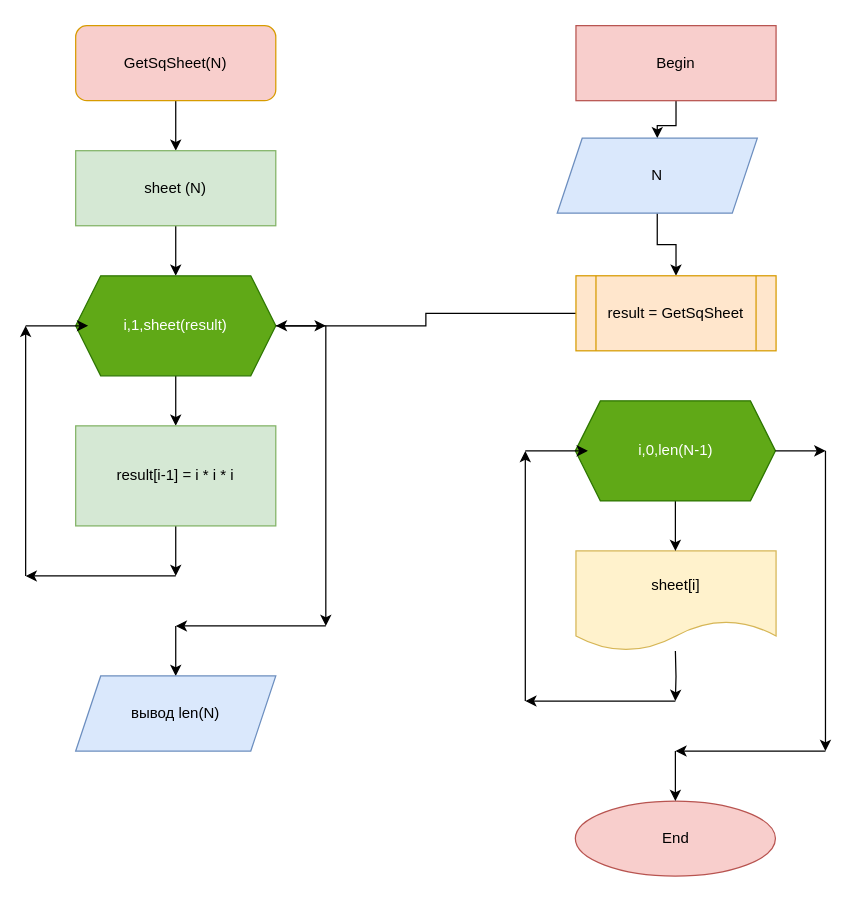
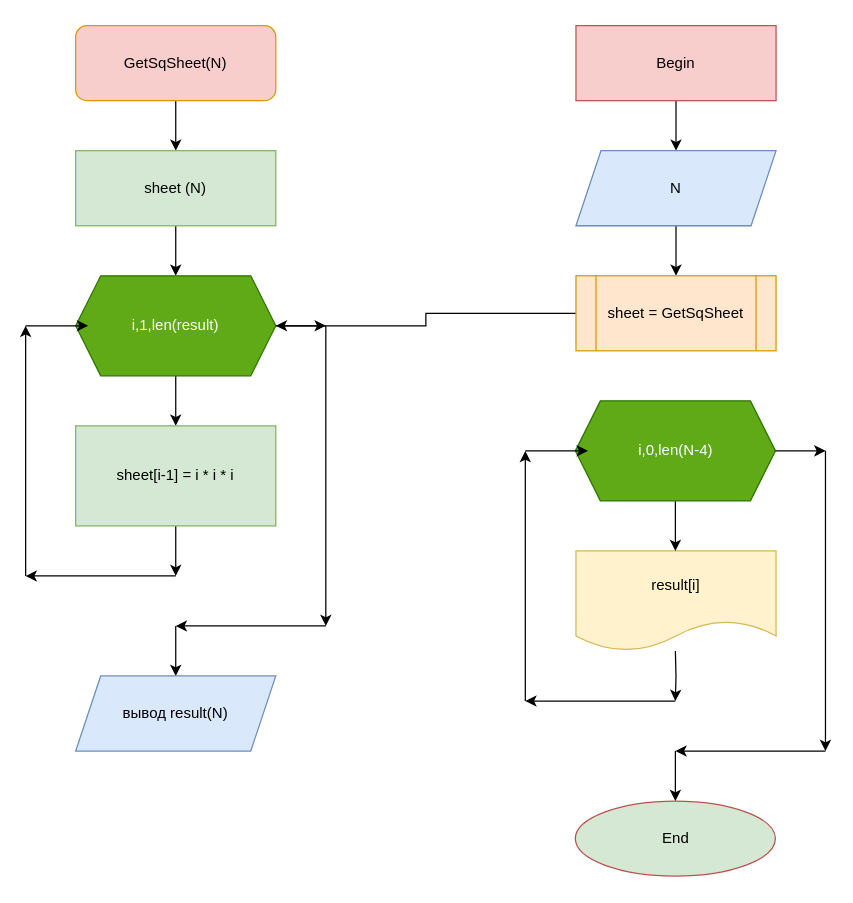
node "N": moved (657, 176) -> (676, 188)
node "result = GetSqSheet": label "result = GetSqSheet" -> "sheet = GetSqSheet"
node "i,1,sheet(result)": label "i,1,sheet(result)" -> "i,1,len(result)"
node "i,0,len(N-1)": label "i,0,len(N-1)" -> "i,0,len(N-4)"
node "result[i-1] = i * i * i": label "result[i-1] = i * i * i" -> "sheet[i-1] = i * i * i"
node "sheet[i]": label "sheet[i]" -> "result[i]"
node "вывод len(N)": label "вывод len(N)" -> "вывод result(N)"
node "End": fillcolor #f8cecc -> #d5e8d4
